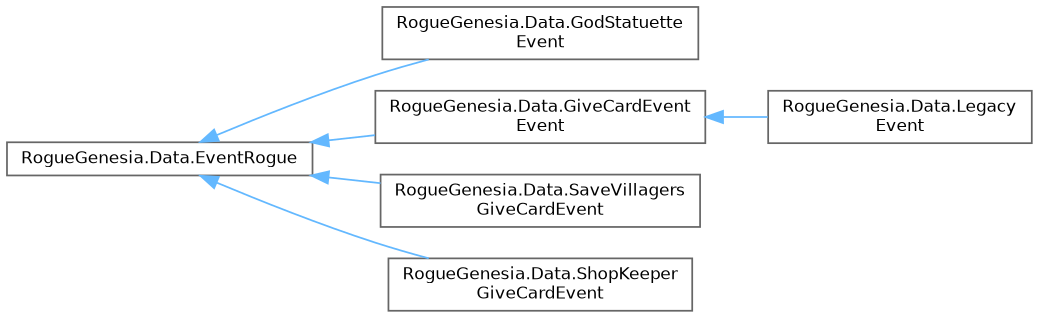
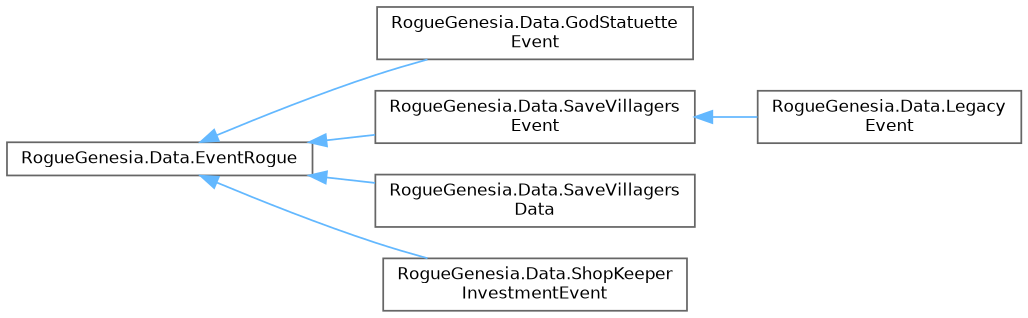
node "RogueGenesia.Data.GiveCardEvent Event": label "RogueGenesia.Data.GiveCardEvent Event" -> "RogueGenesia.Data.SaveVillagers Event"
node "RogueGenesia.Data.SaveVillagers GiveCardEvent": label "RogueGenesia.Data.SaveVillagers GiveCardEvent" -> "RogueGenesia.Data.SaveVillagers Data"
node "RogueGenesia.Data.ShopKeeper GiveCardEvent": label "RogueGenesia.Data.ShopKeeper GiveCardEvent" -> "RogueGenesia.Data.ShopKeeper InvestmentEvent"
